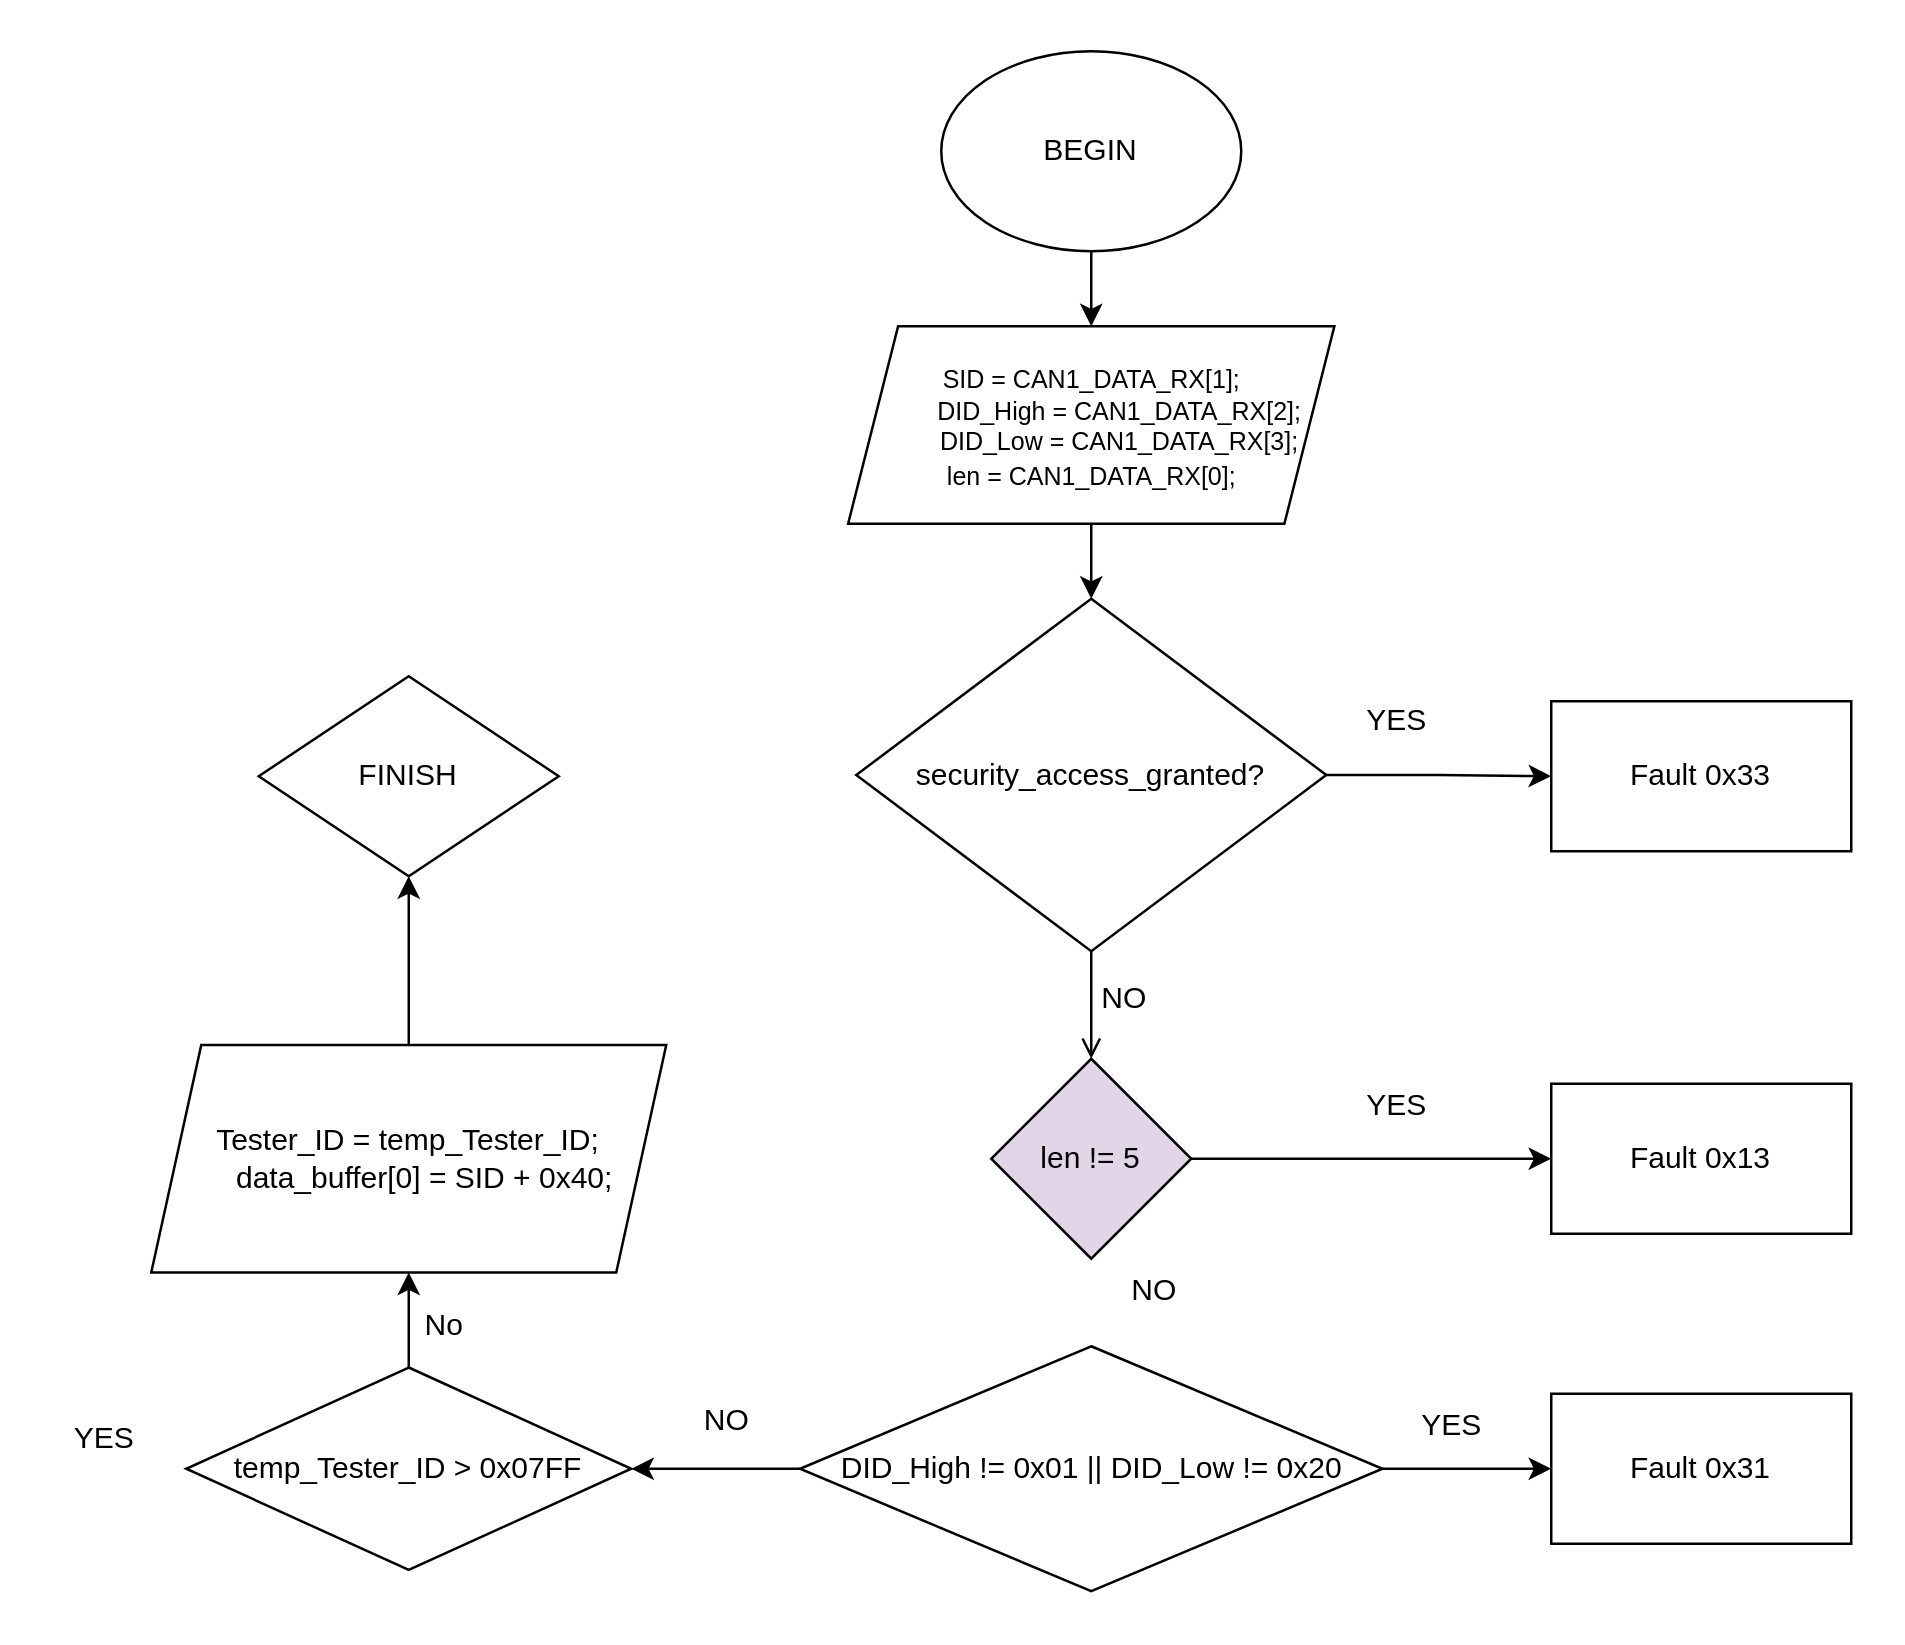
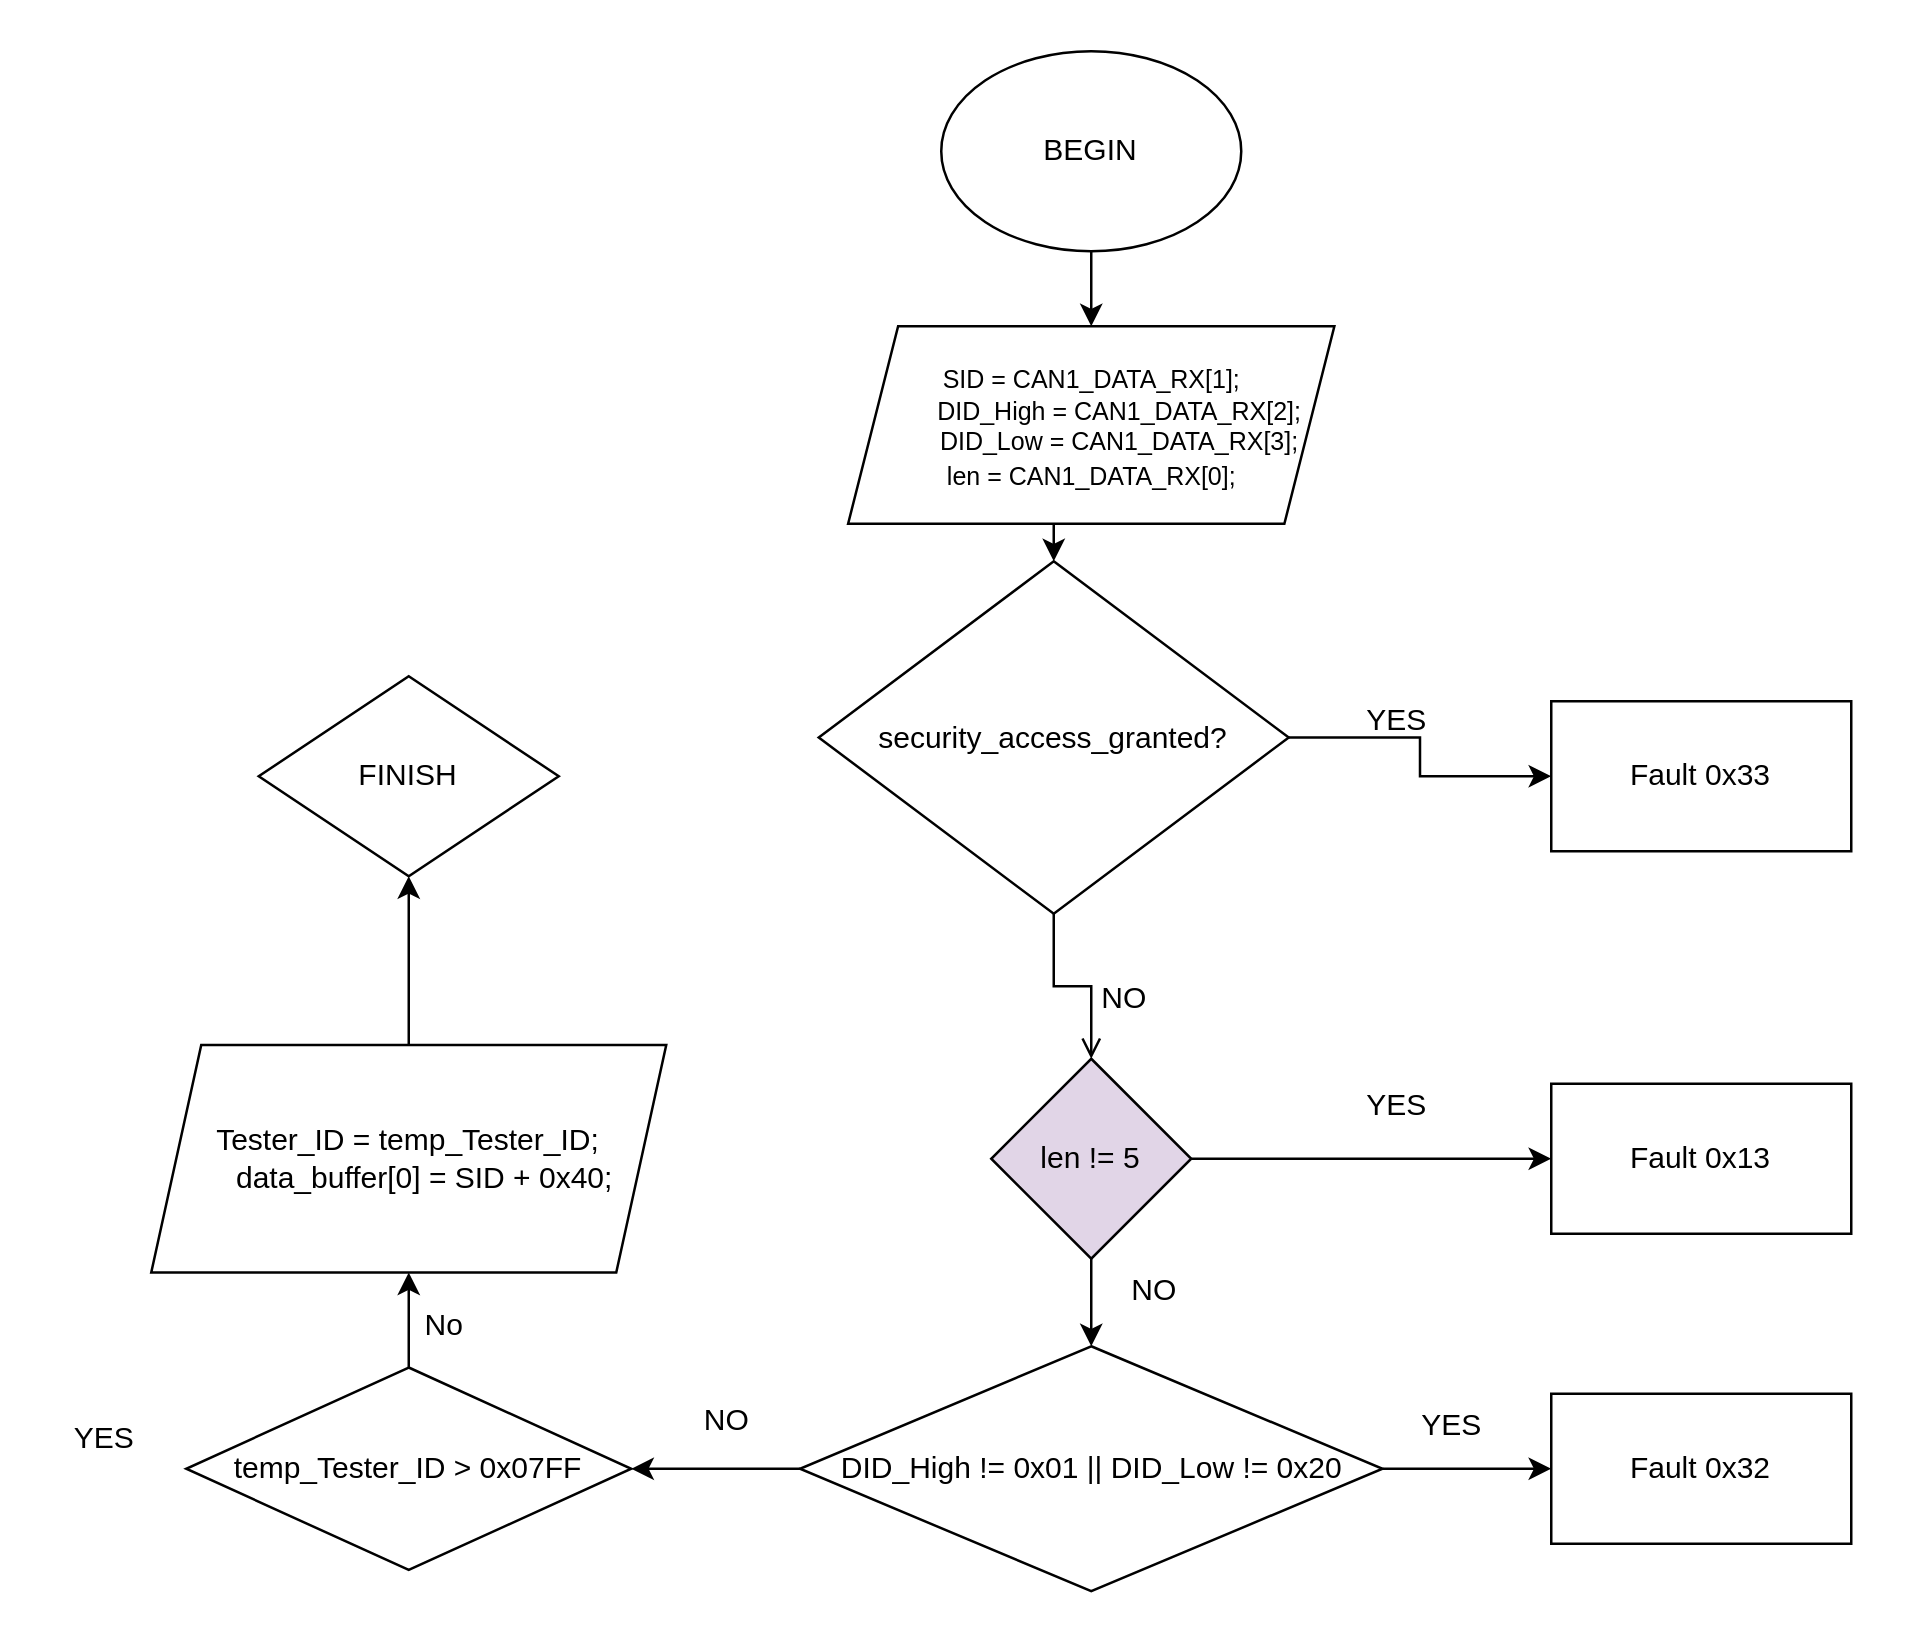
node "security_access_granted?": moved (1091, 775) -> (1054, 738)
edge "len != 5" -> "DID_High != 0x01 || DID_Low != 0x20": added
node "Fault 0x31": label "Fault 0x31" -> "Fault 0x32"
